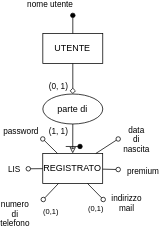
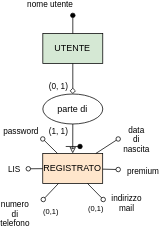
node "UTENTE": fillcolor #ffffff -> #d5e8d4
node "REGISTRATO": fillcolor #ffffff -> #ffe6cc
